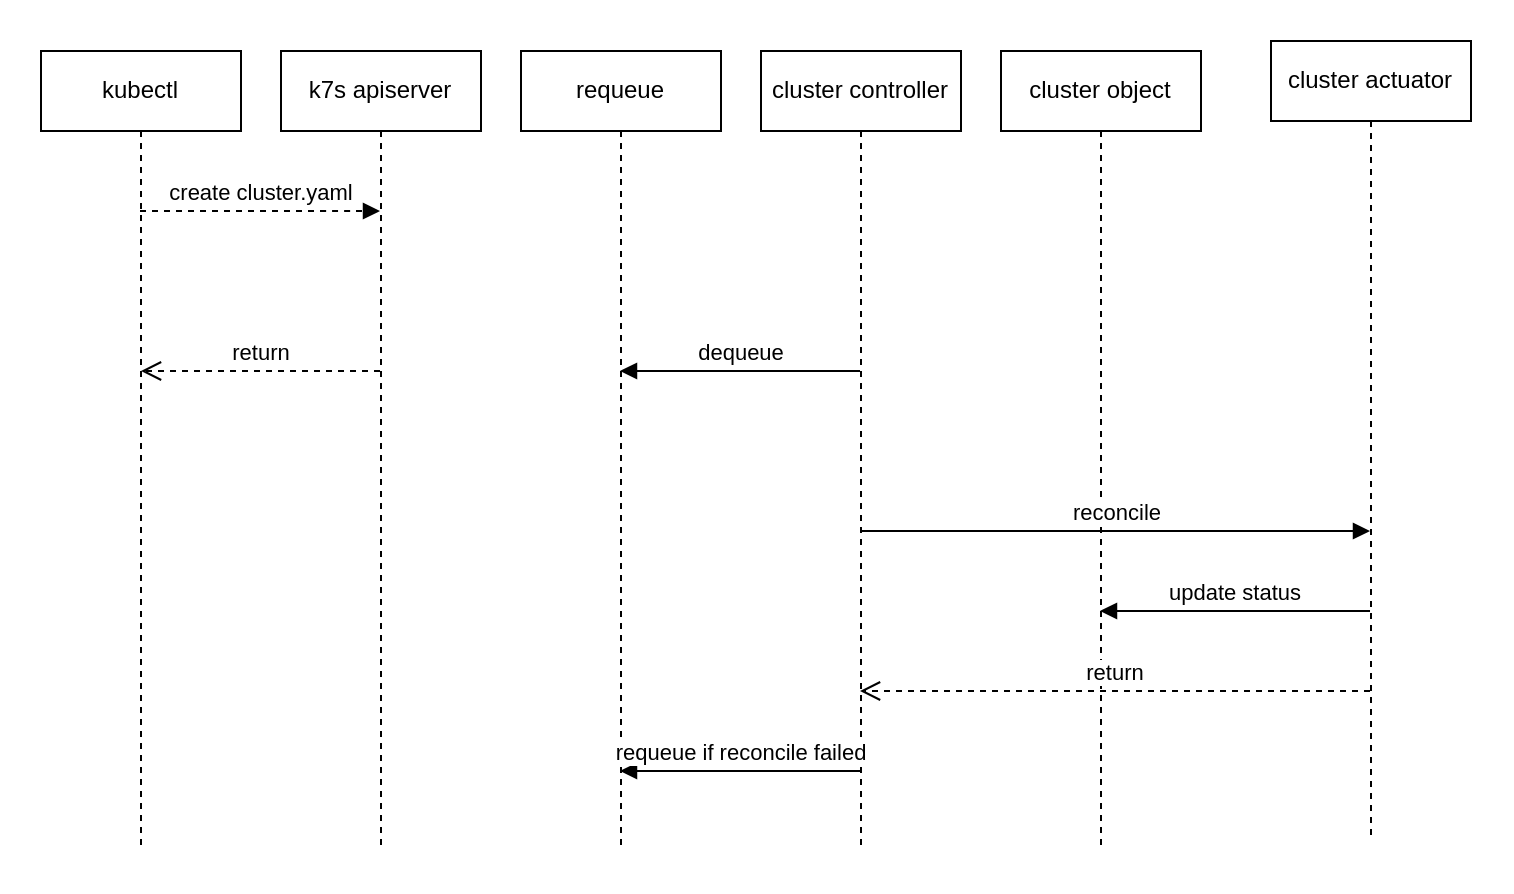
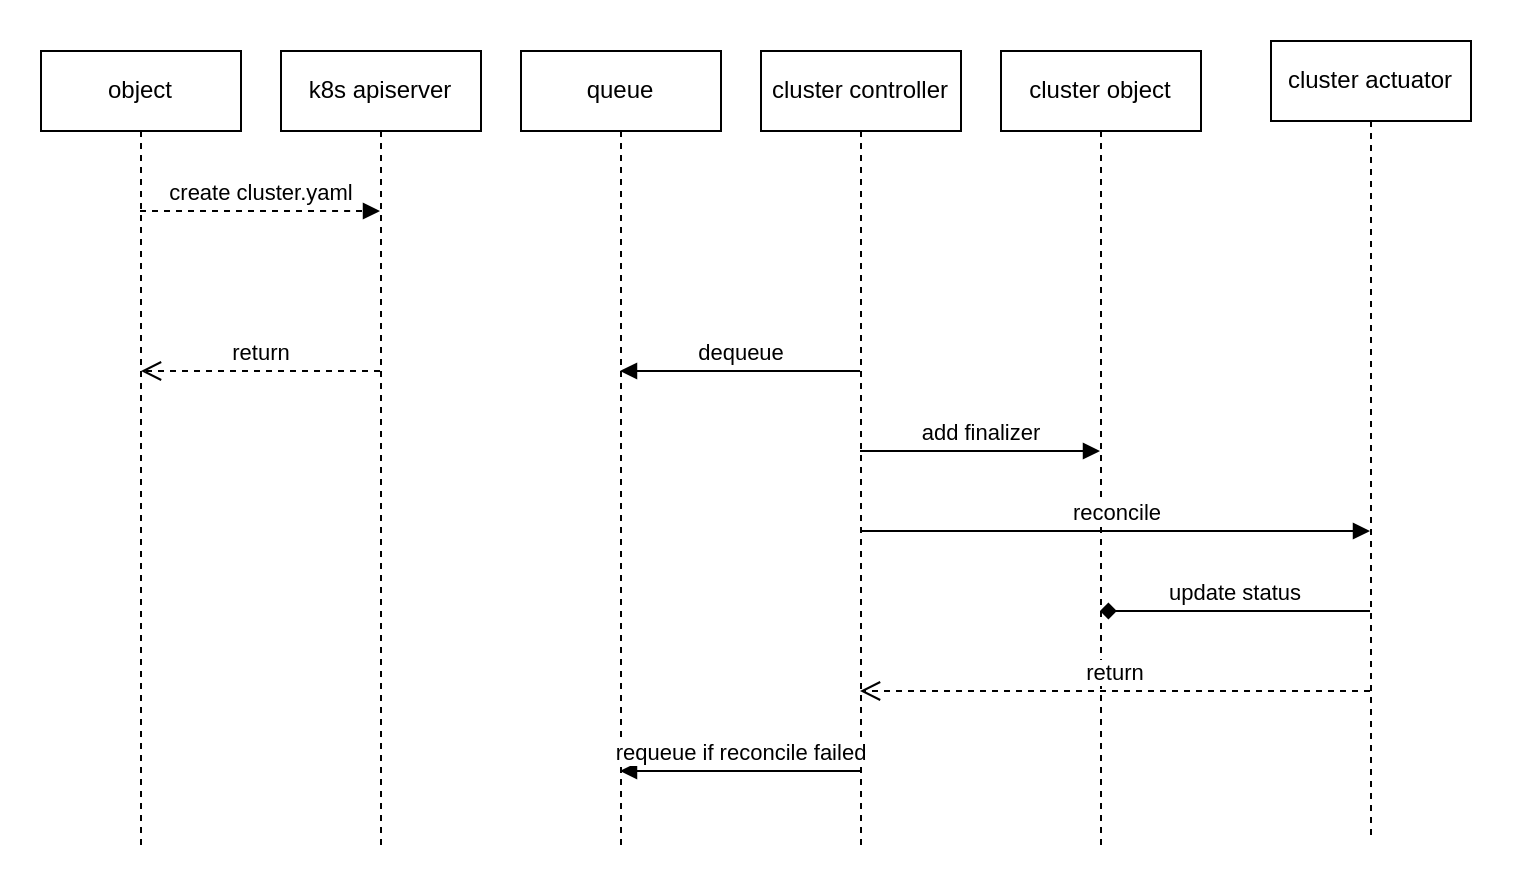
node "kubectl": label "kubectl" -> "object"
node "k7s apiserver": label "k7s apiserver" -> "k8s apiserver"
node "requeue": label "requeue" -> "queue"
edge "cluster controller" -> "cluster object": added, label "add finalizer"
edge "cluster actuator" -> "cluster object": arrowhead block -> diamond
